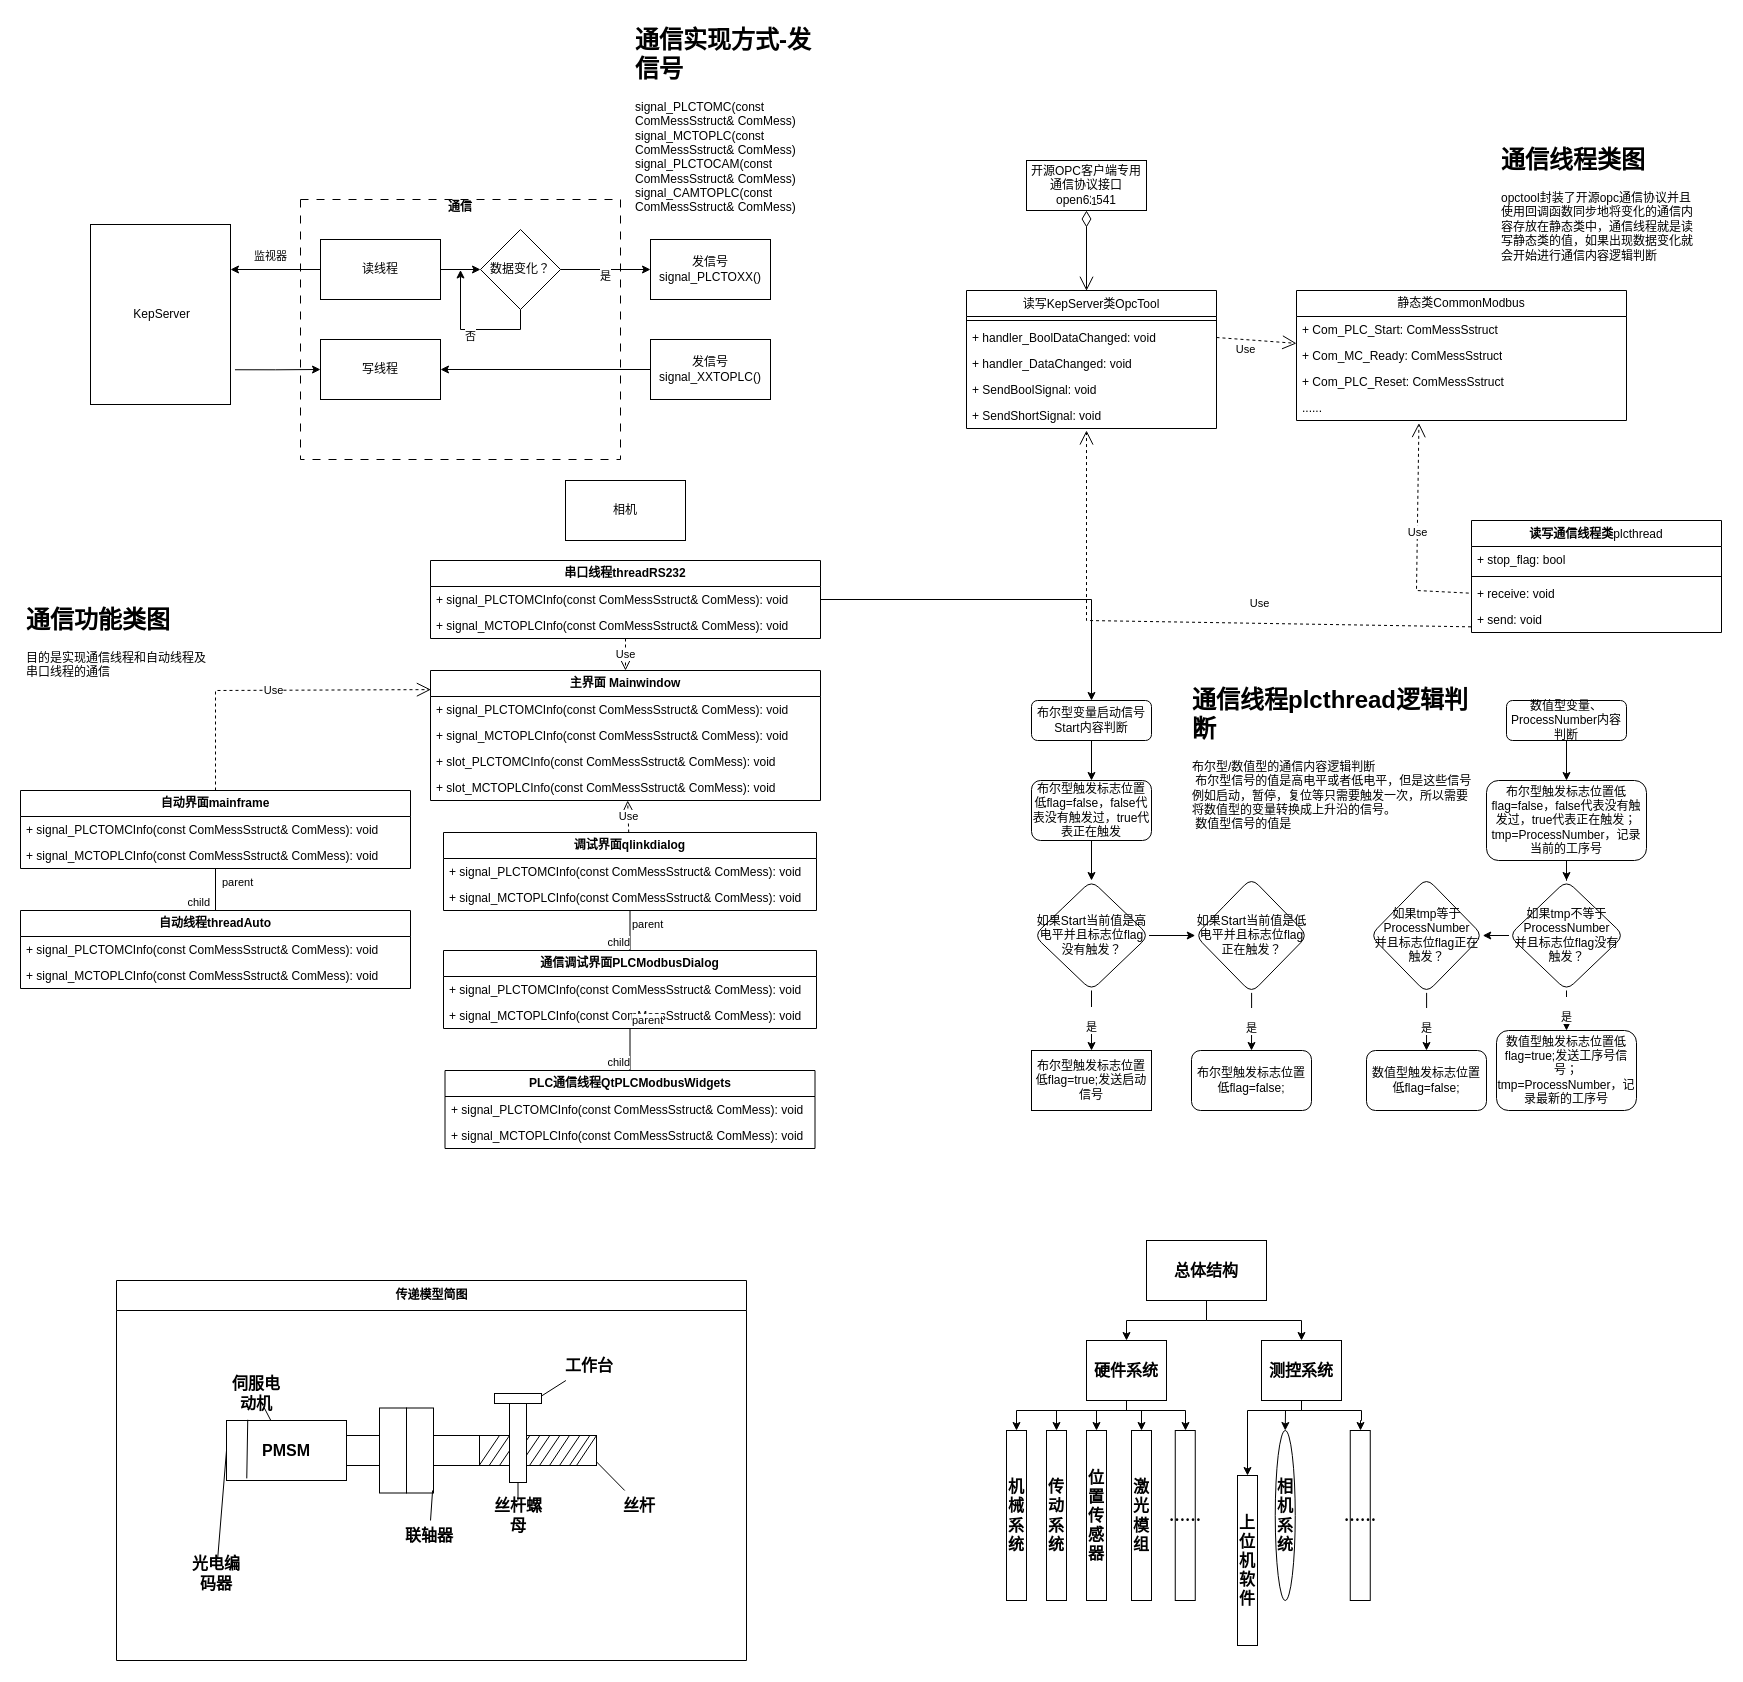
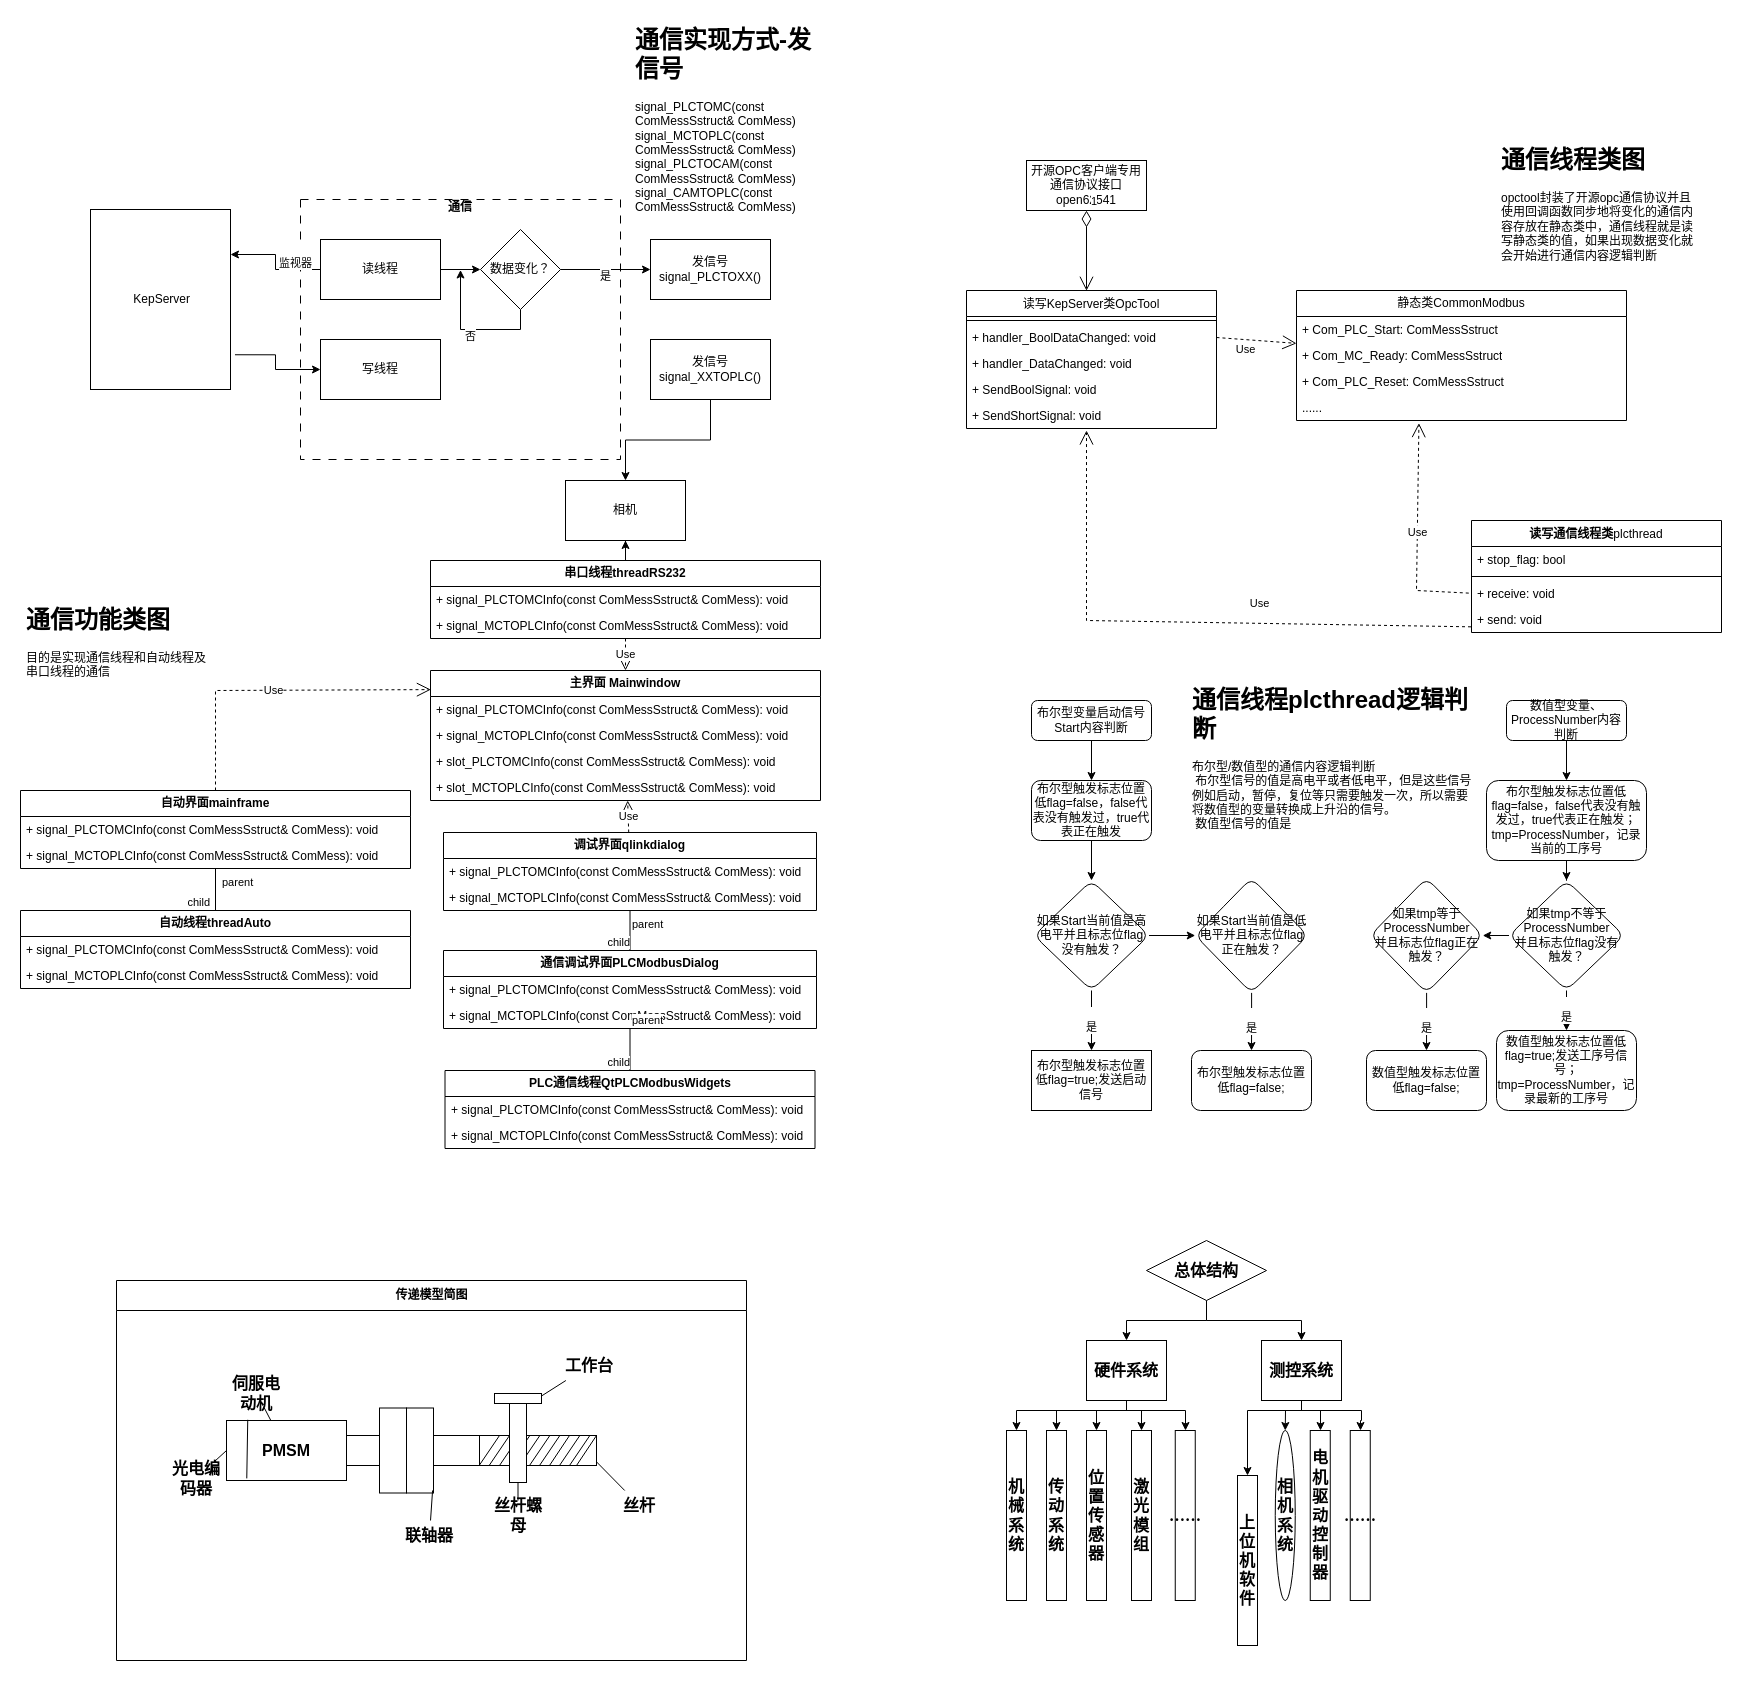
node "KepServer": moved (161, 315) -> (161, 300)
edge "发信号signal_XXTOPLC()" -> "写线程": now "发信号signal_XXTOPLC()" -> "相机"
edge "串口线程threadRS232" -> "布尔型变量启动信号Start内容判断": now "串口线程threadRS232" -> "相机"
node "总体结构": shape rectangle -> diamond
edge "测控系统" -> "电机驱动控制器": added
node "电机驱动控制器": added
node "光电编码器": moved (217, 1573) -> (197, 1478)
